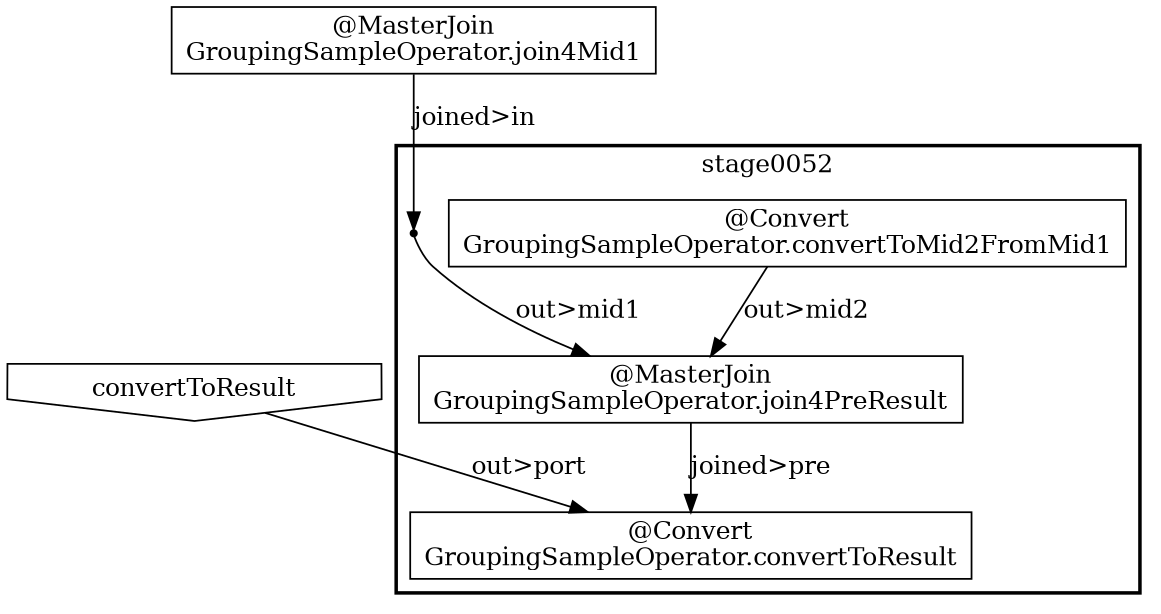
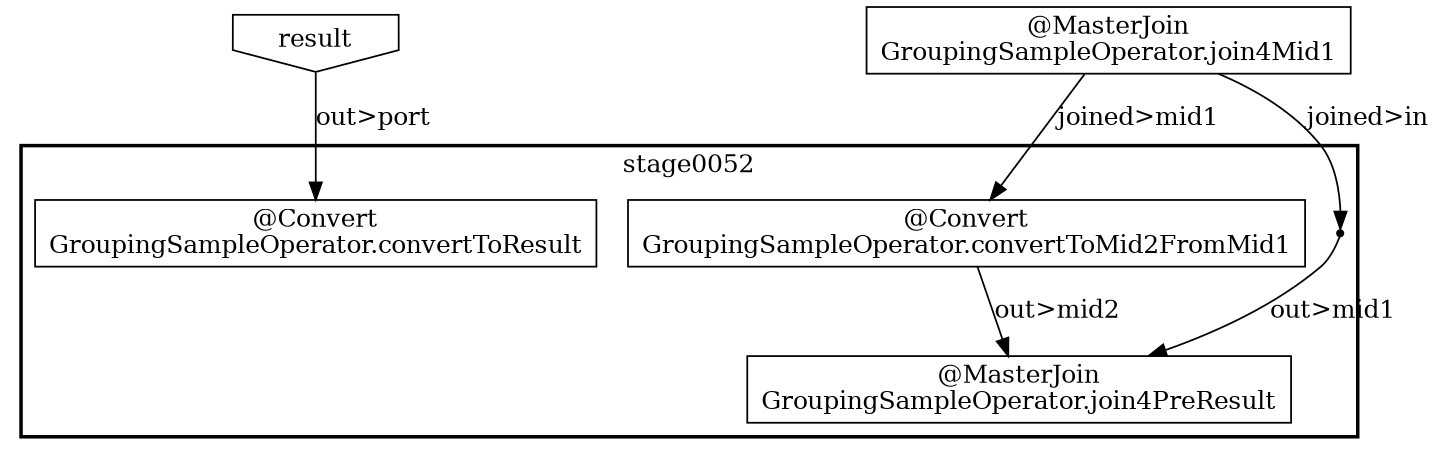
edge "@MasterJoin GroupingSampleOperator.join4Mid1" -> "@Convert GroupingSampleOperator.convertToMid2FromMid1": added, label "joined>mid1"
node "convertToResult": label "convertToResult" -> "result"
edge "@MasterJoin GroupingSampleOperator.join4PreResult" -> "@Convert GroupingSampleOperator.convertToResult": removed, label "joined>pre"
